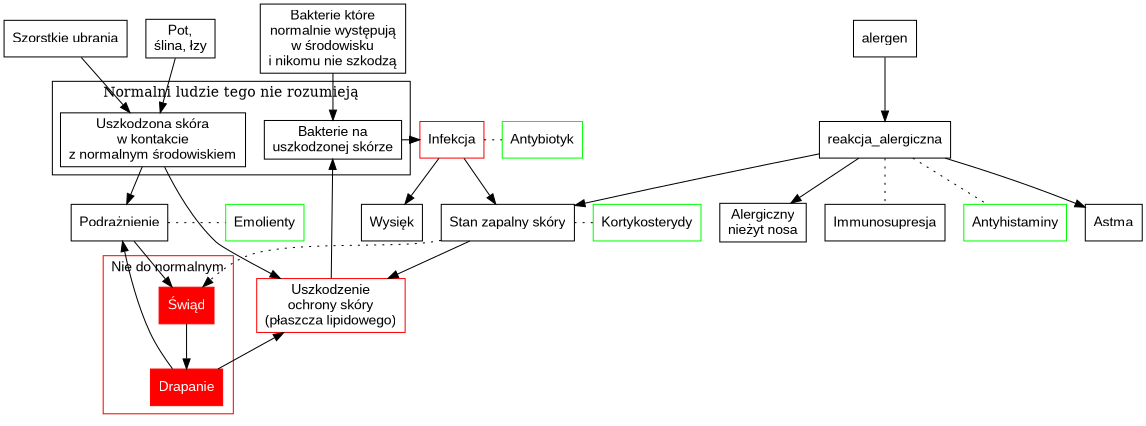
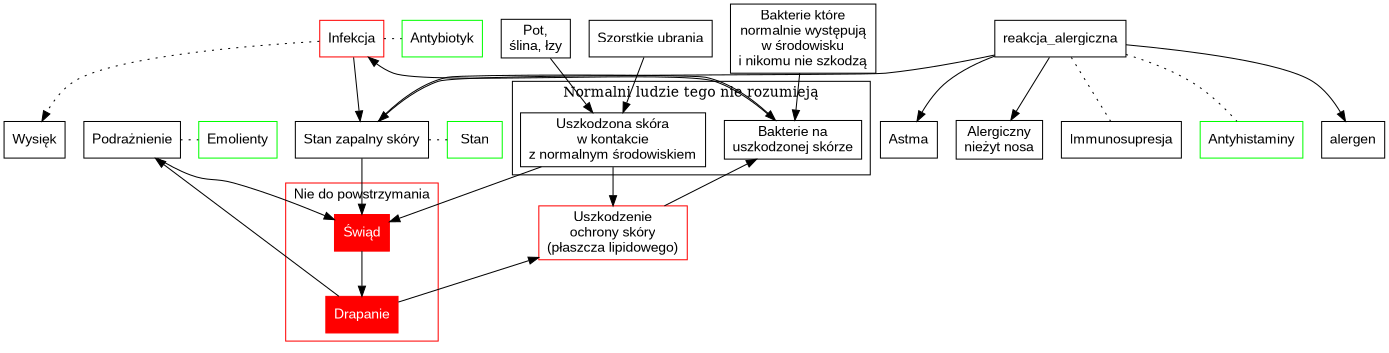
edge "alergen" -> "reakcja_alergiczna": reversed
edge "Infekcja" -> "Wysięk": style solid -> dotted
edge "Uszkodzona skóra w kontakcie z normalnym środowiskiem" -> "Podrażnienie": now "Uszkodzona skóra w kontakcie z normalnym środowiskiem" -> "Świąd"
node "Kortykosterydy": label "Kortykosterydy" -> "Stan"
edge "Stan zapalny skóry" -> "Świąd": style dotted -> solid
edge "Stan zapalny skóry" -> "Uszkodzenie ochrony skóry (płaszcza lipidowego)": now "Stan zapalny skóry" -> "Bakterie na uszkodzonej skórze"
cluster "Nie do normalnym": label "Nie do normalnym" -> "Nie do powstrzymania"
